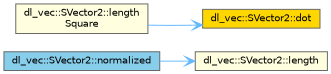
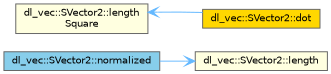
edge "dl_vec::SVector2::length Square" -> "dl_vec::SVector2::dot": reversed
